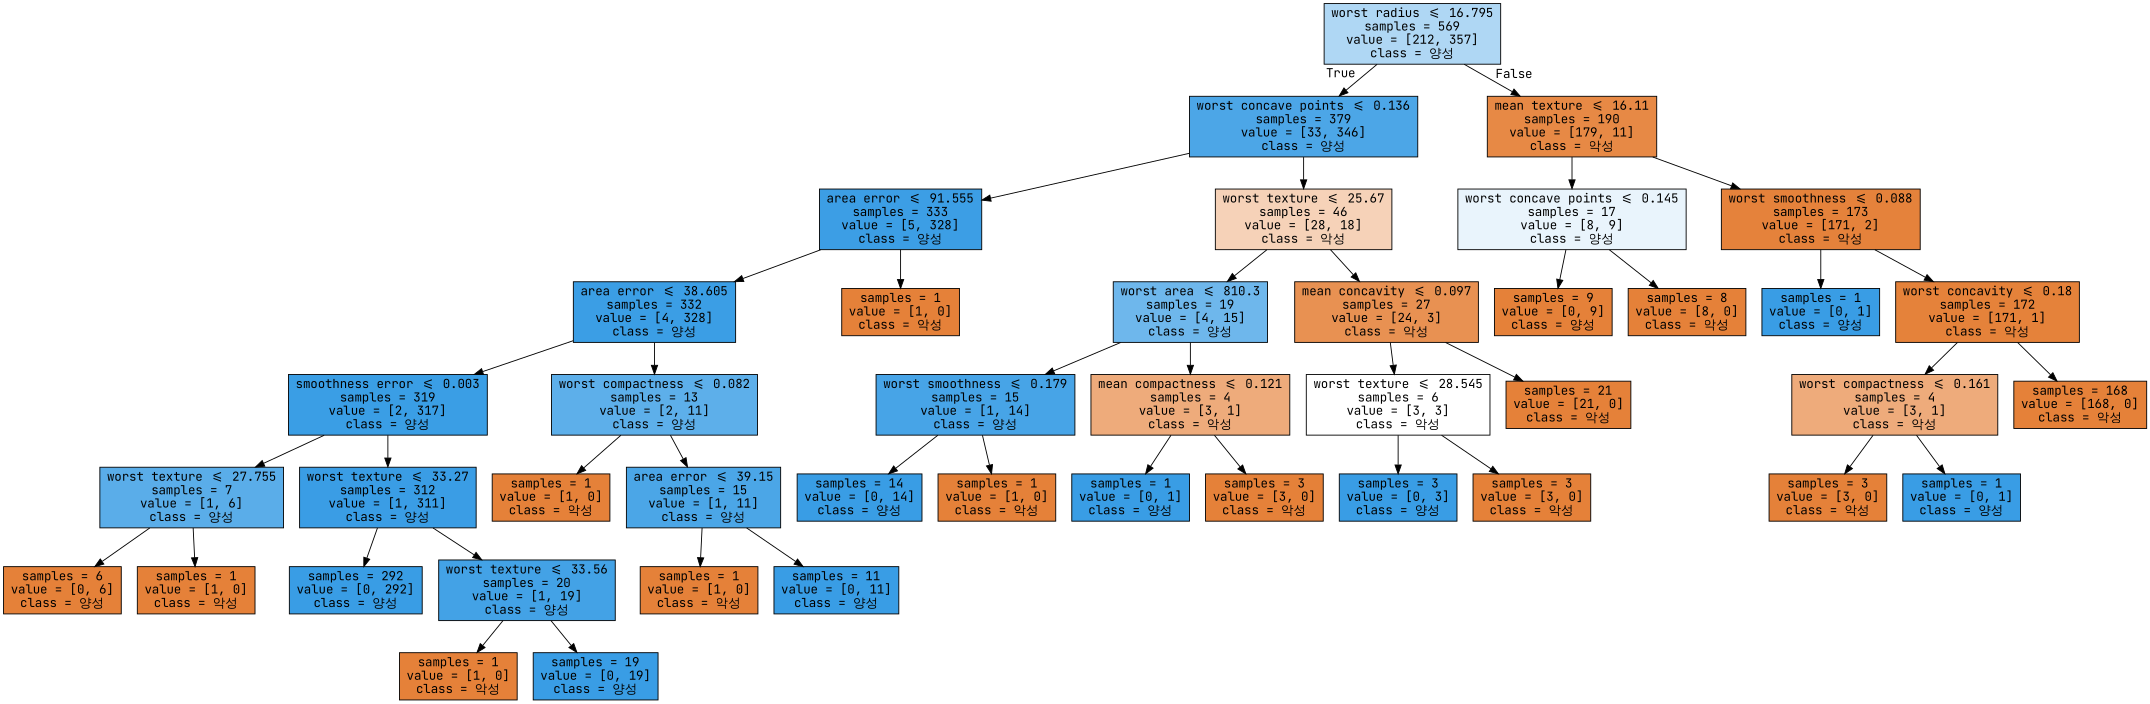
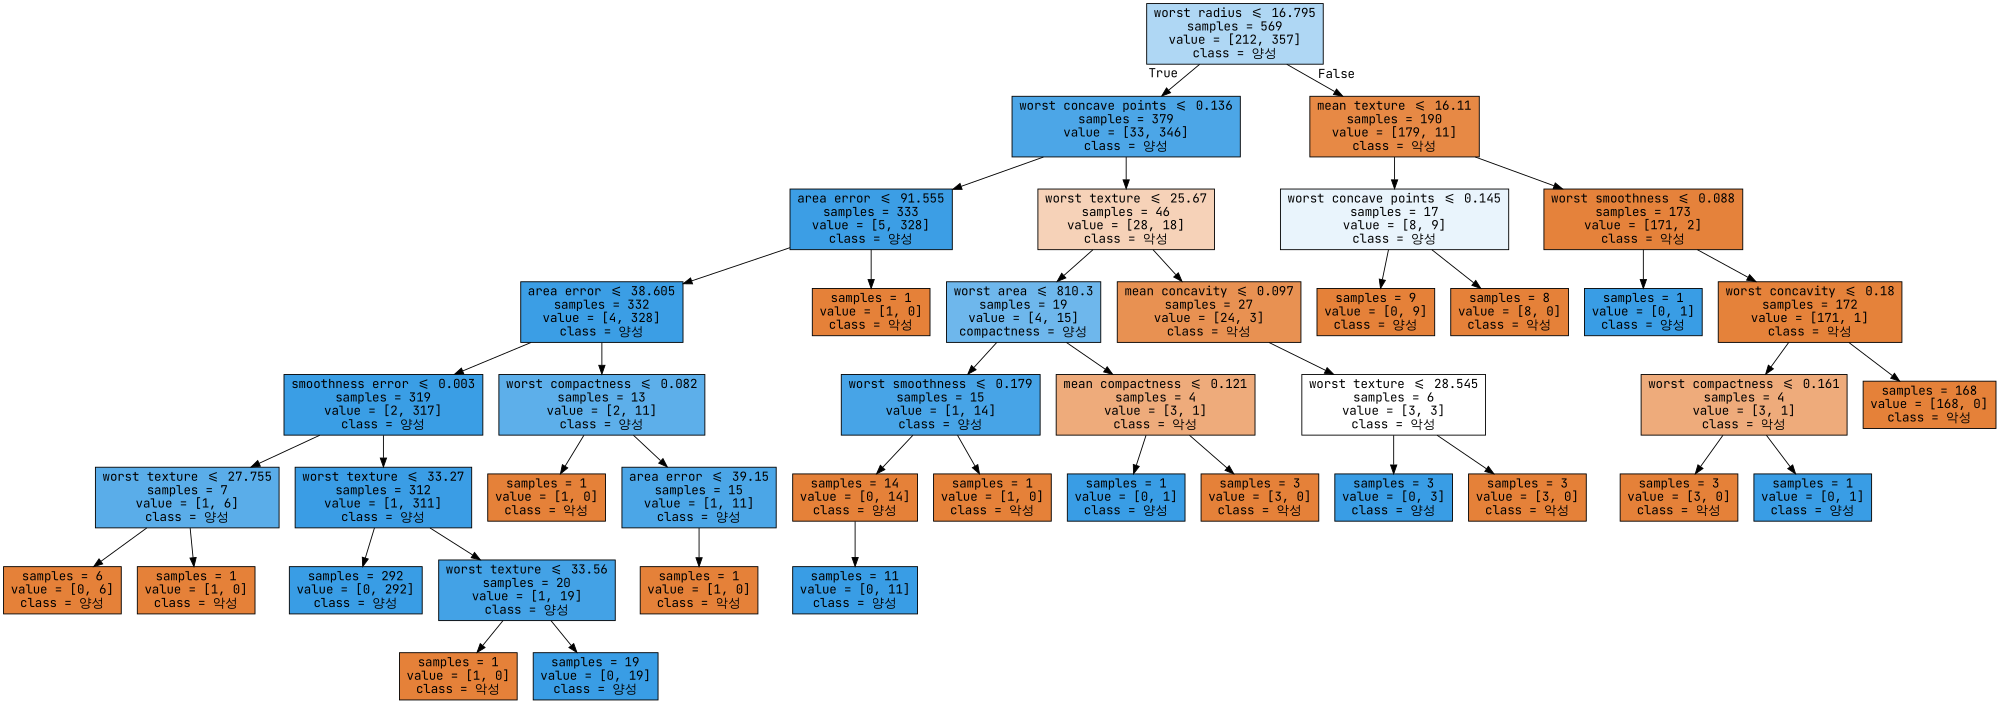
node "worst area <= 810.3 samples = 19 value = [4, 15] class = 양성": label "worst area <= 810.3 samples = 19 value = [4, 15] class = 양성" -> "worst area <= 810.3 samples = 19 value = [4, 15] compactness = 양성"
node "samples = 21 value = [21, 0] class = 악성": removed
node "samples = 14 value = [0, 14] class = 양성": fillcolor #399de5 -> #e58139
edge "area error <= 39.15 samples = 15 value = [1, 11] class = 양성" -> "samples = 11 value = [0, 11] class = 양성": now "samples = 14 value = [0, 14] class = 양성" -> "samples = 11 value = [0, 11] class = 양성"
